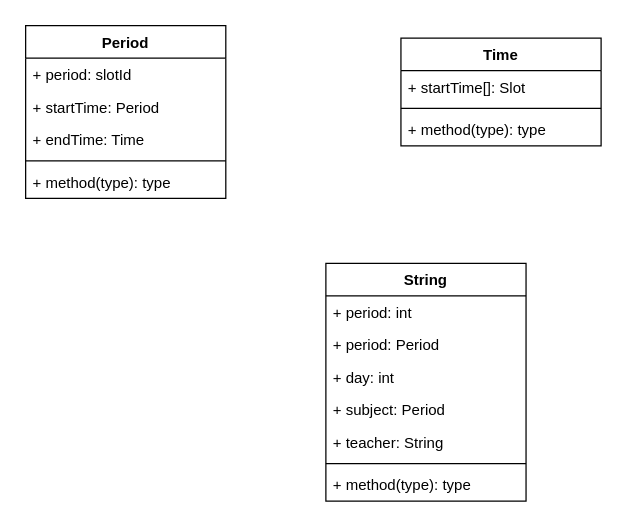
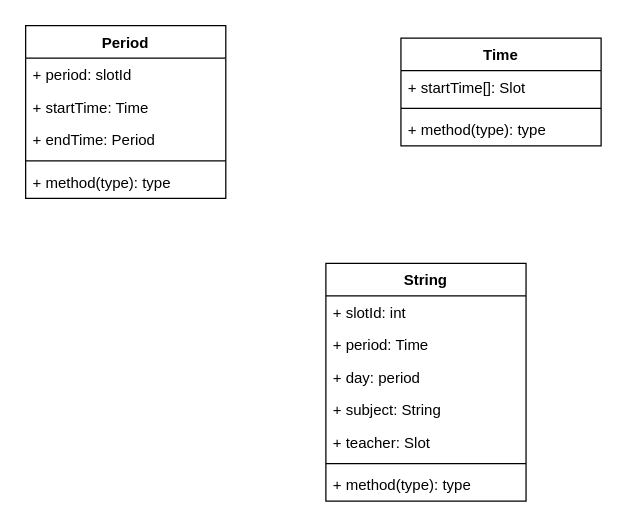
node "+ startTime: Period": label "+ startTime: Period" -> "+ startTime: Time"
node "+ endTime: Time": label "+ endTime: Time" -> "+ endTime: Period"
node "+ period: int": label "+ period: int" -> "+ slotId: int"
node "+ period: Period": label "+ period: Period" -> "+ period: Time"
node "+ day: int": label "+ day: int" -> "+ day: period"
node "+ subject: Period": label "+ subject: Period" -> "+ subject: String"
node "+ teacher: String": label "+ teacher: String" -> "+ teacher: Slot"
